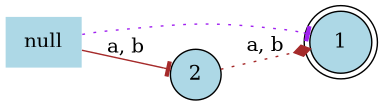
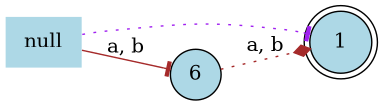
node "2": label "2" -> "6"
